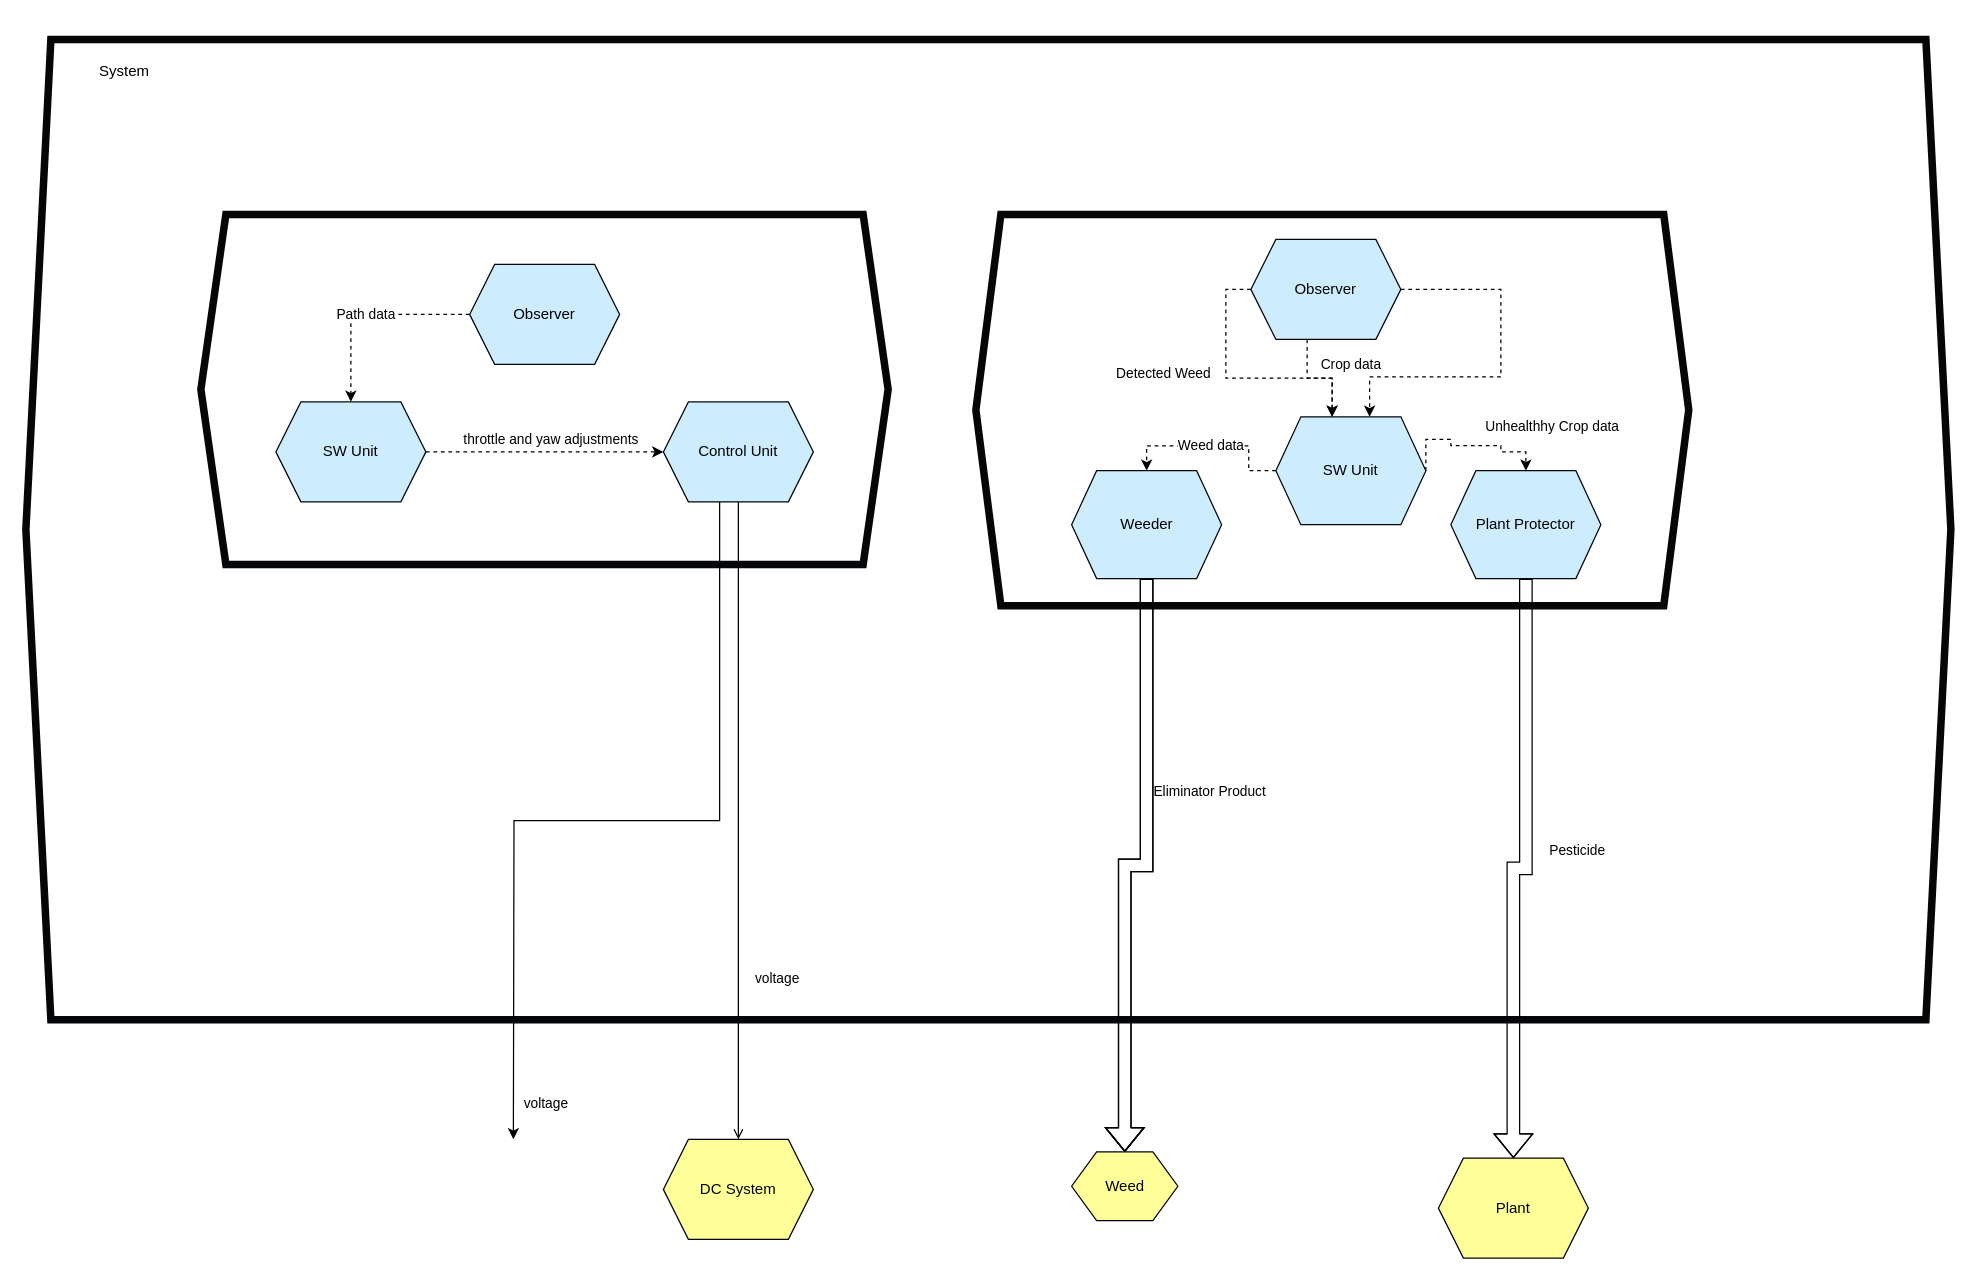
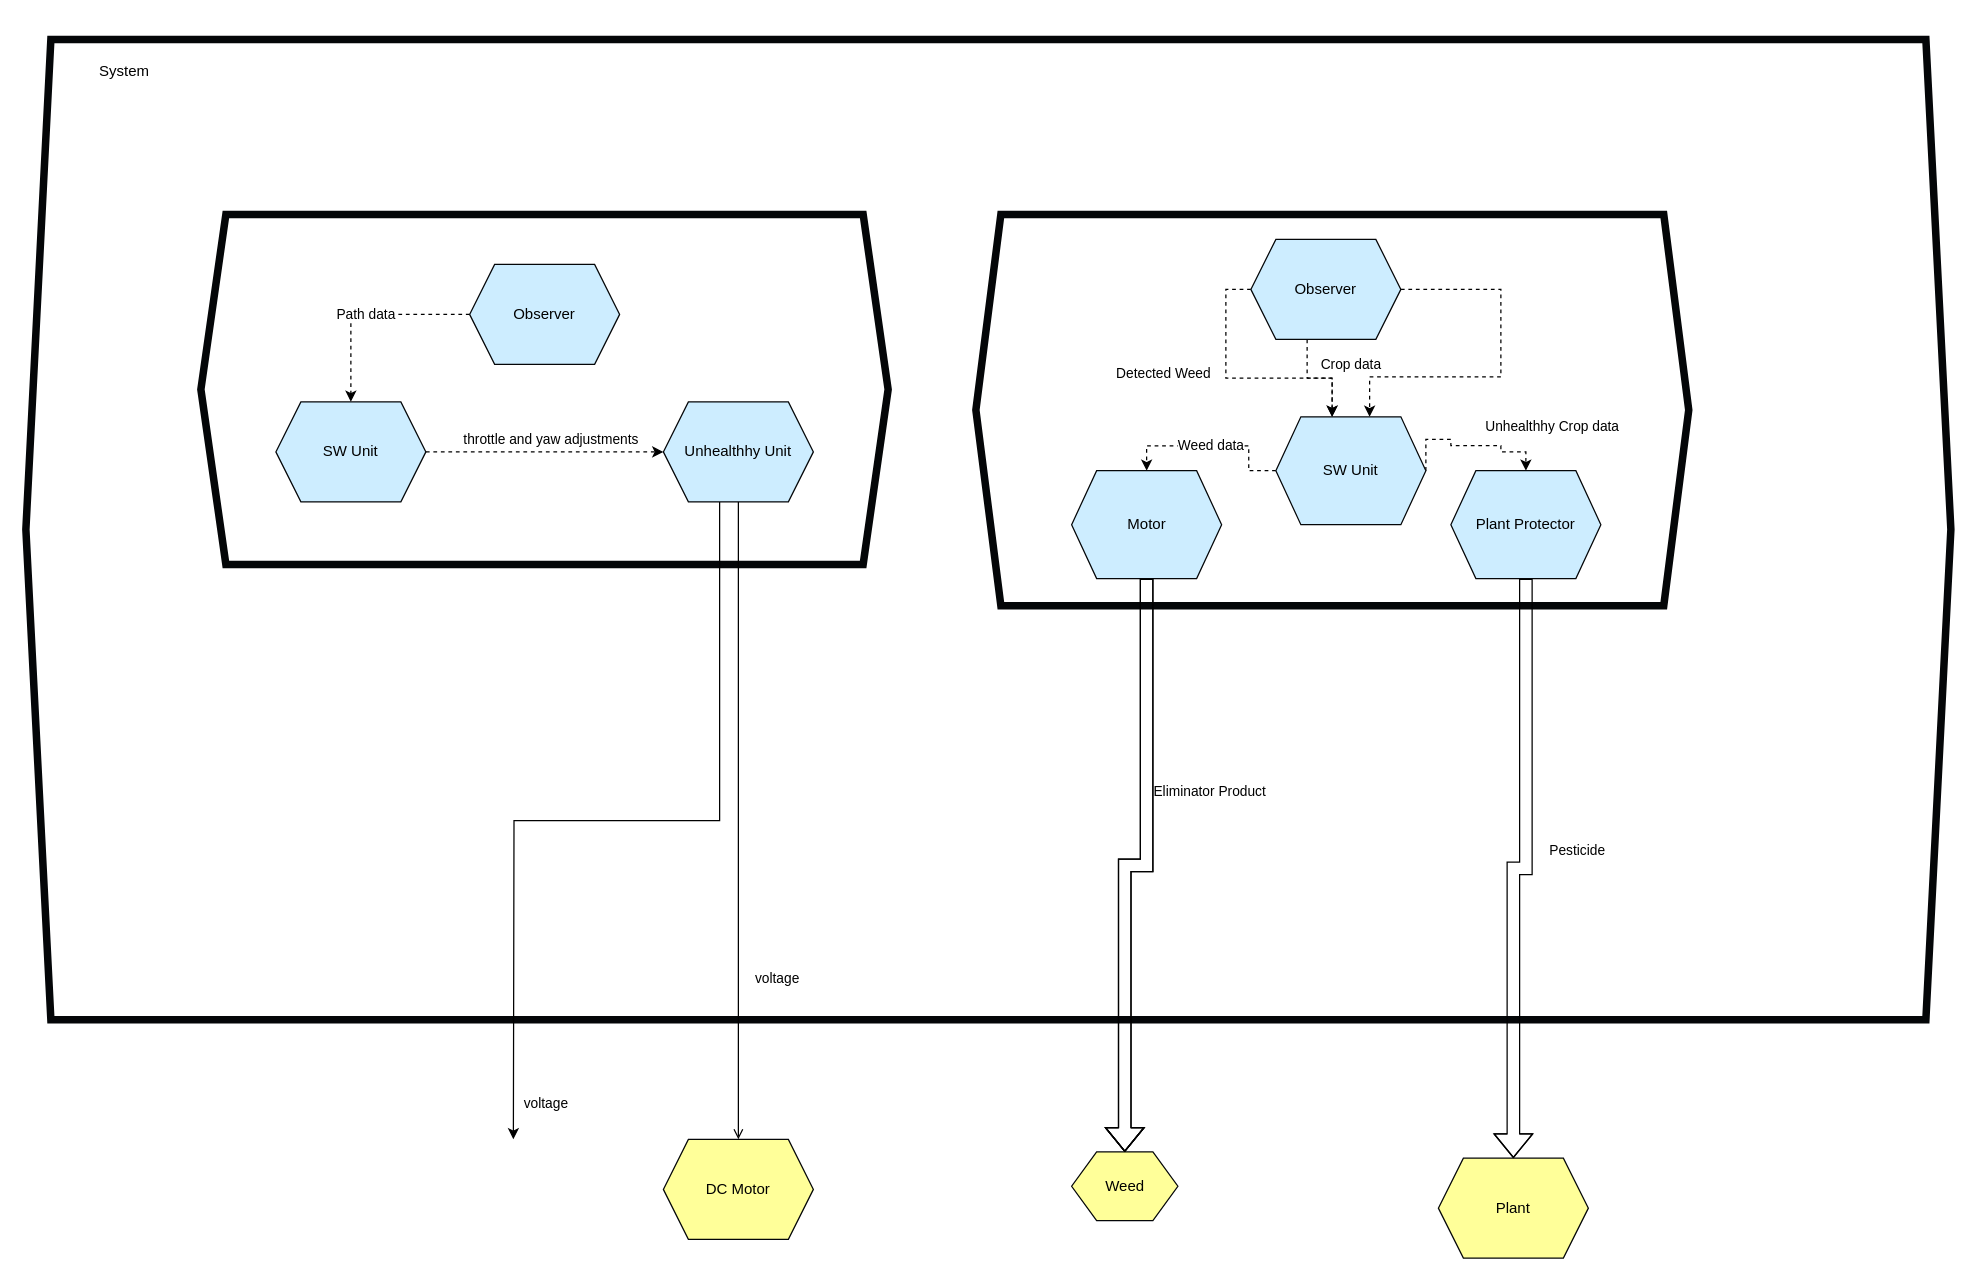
node "Control Unit": label "Control Unit" -> "Unhealthhy Unit"
node "Weeder": label "Weeder" -> "Motor"
node "DC System": label "DC System" -> "DC Motor"
